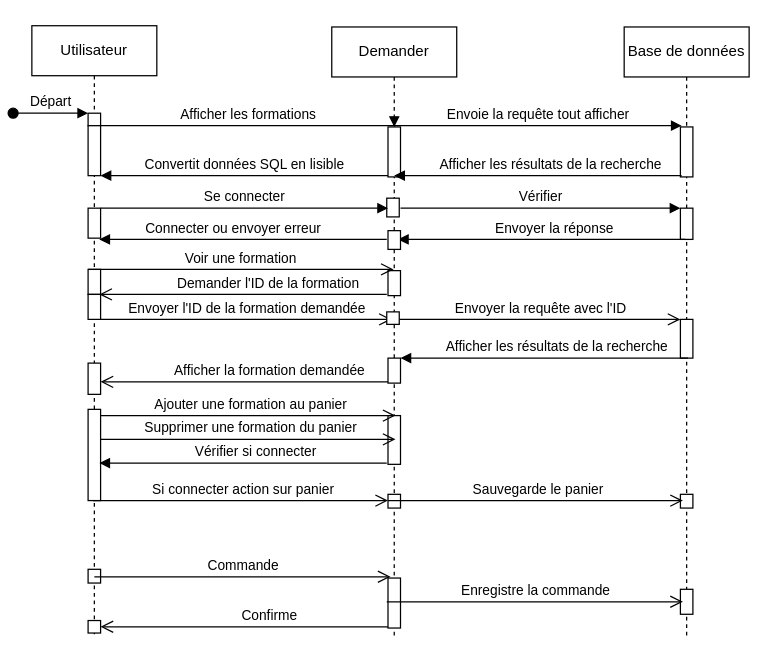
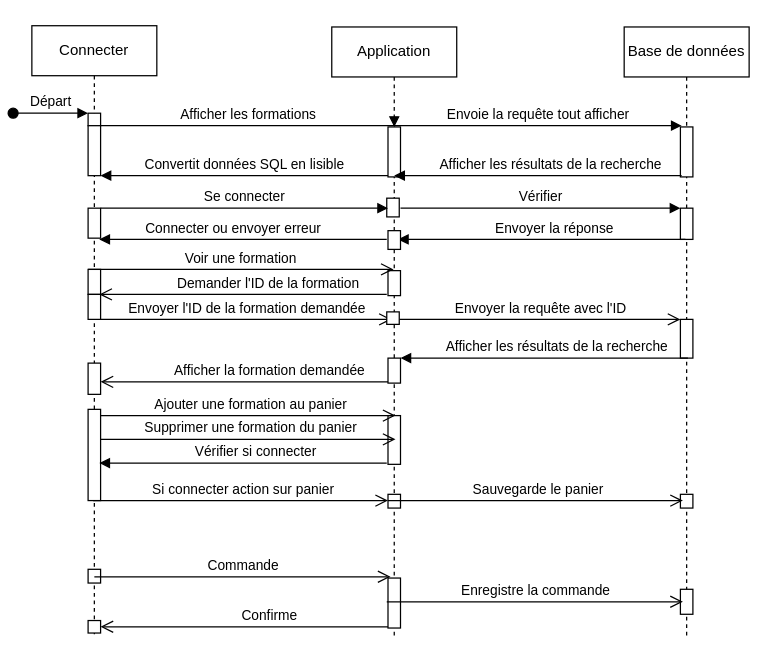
node "Utilisateur": label "Utilisateur" -> "Connecter"
node "Demander": label "Demander" -> "Application"
